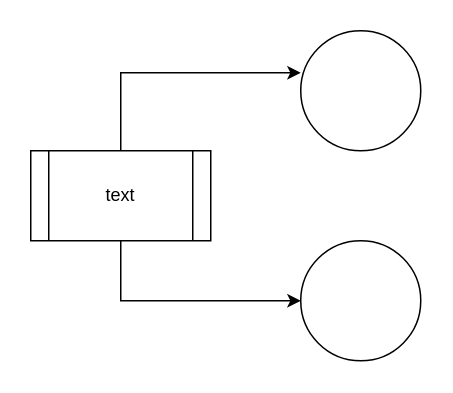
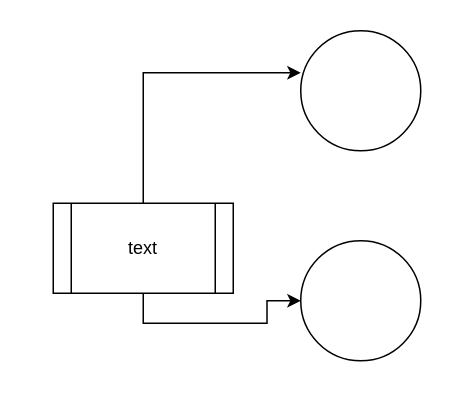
node "text": moved (121, 196) -> (143, 248)
